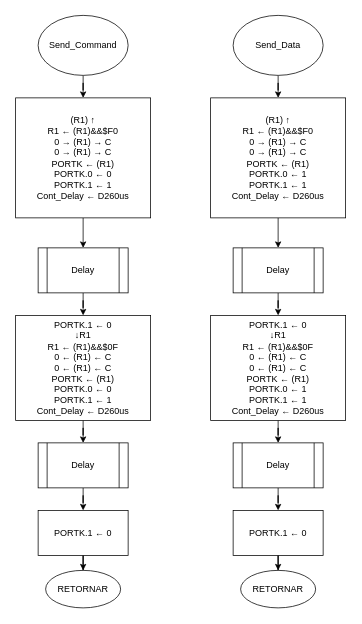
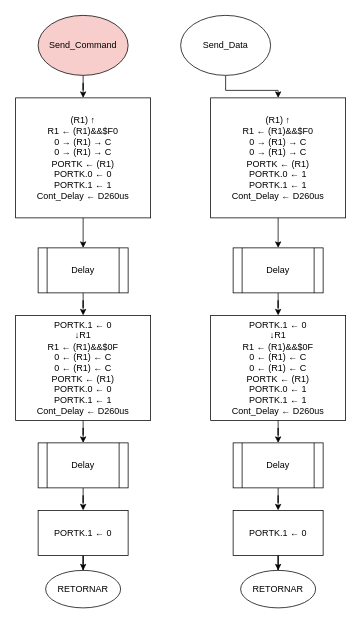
node "Send_Command": fillcolor #ffffff -> #f8cecc
node "Send_Data": moved (278, 45) -> (225, 45)
